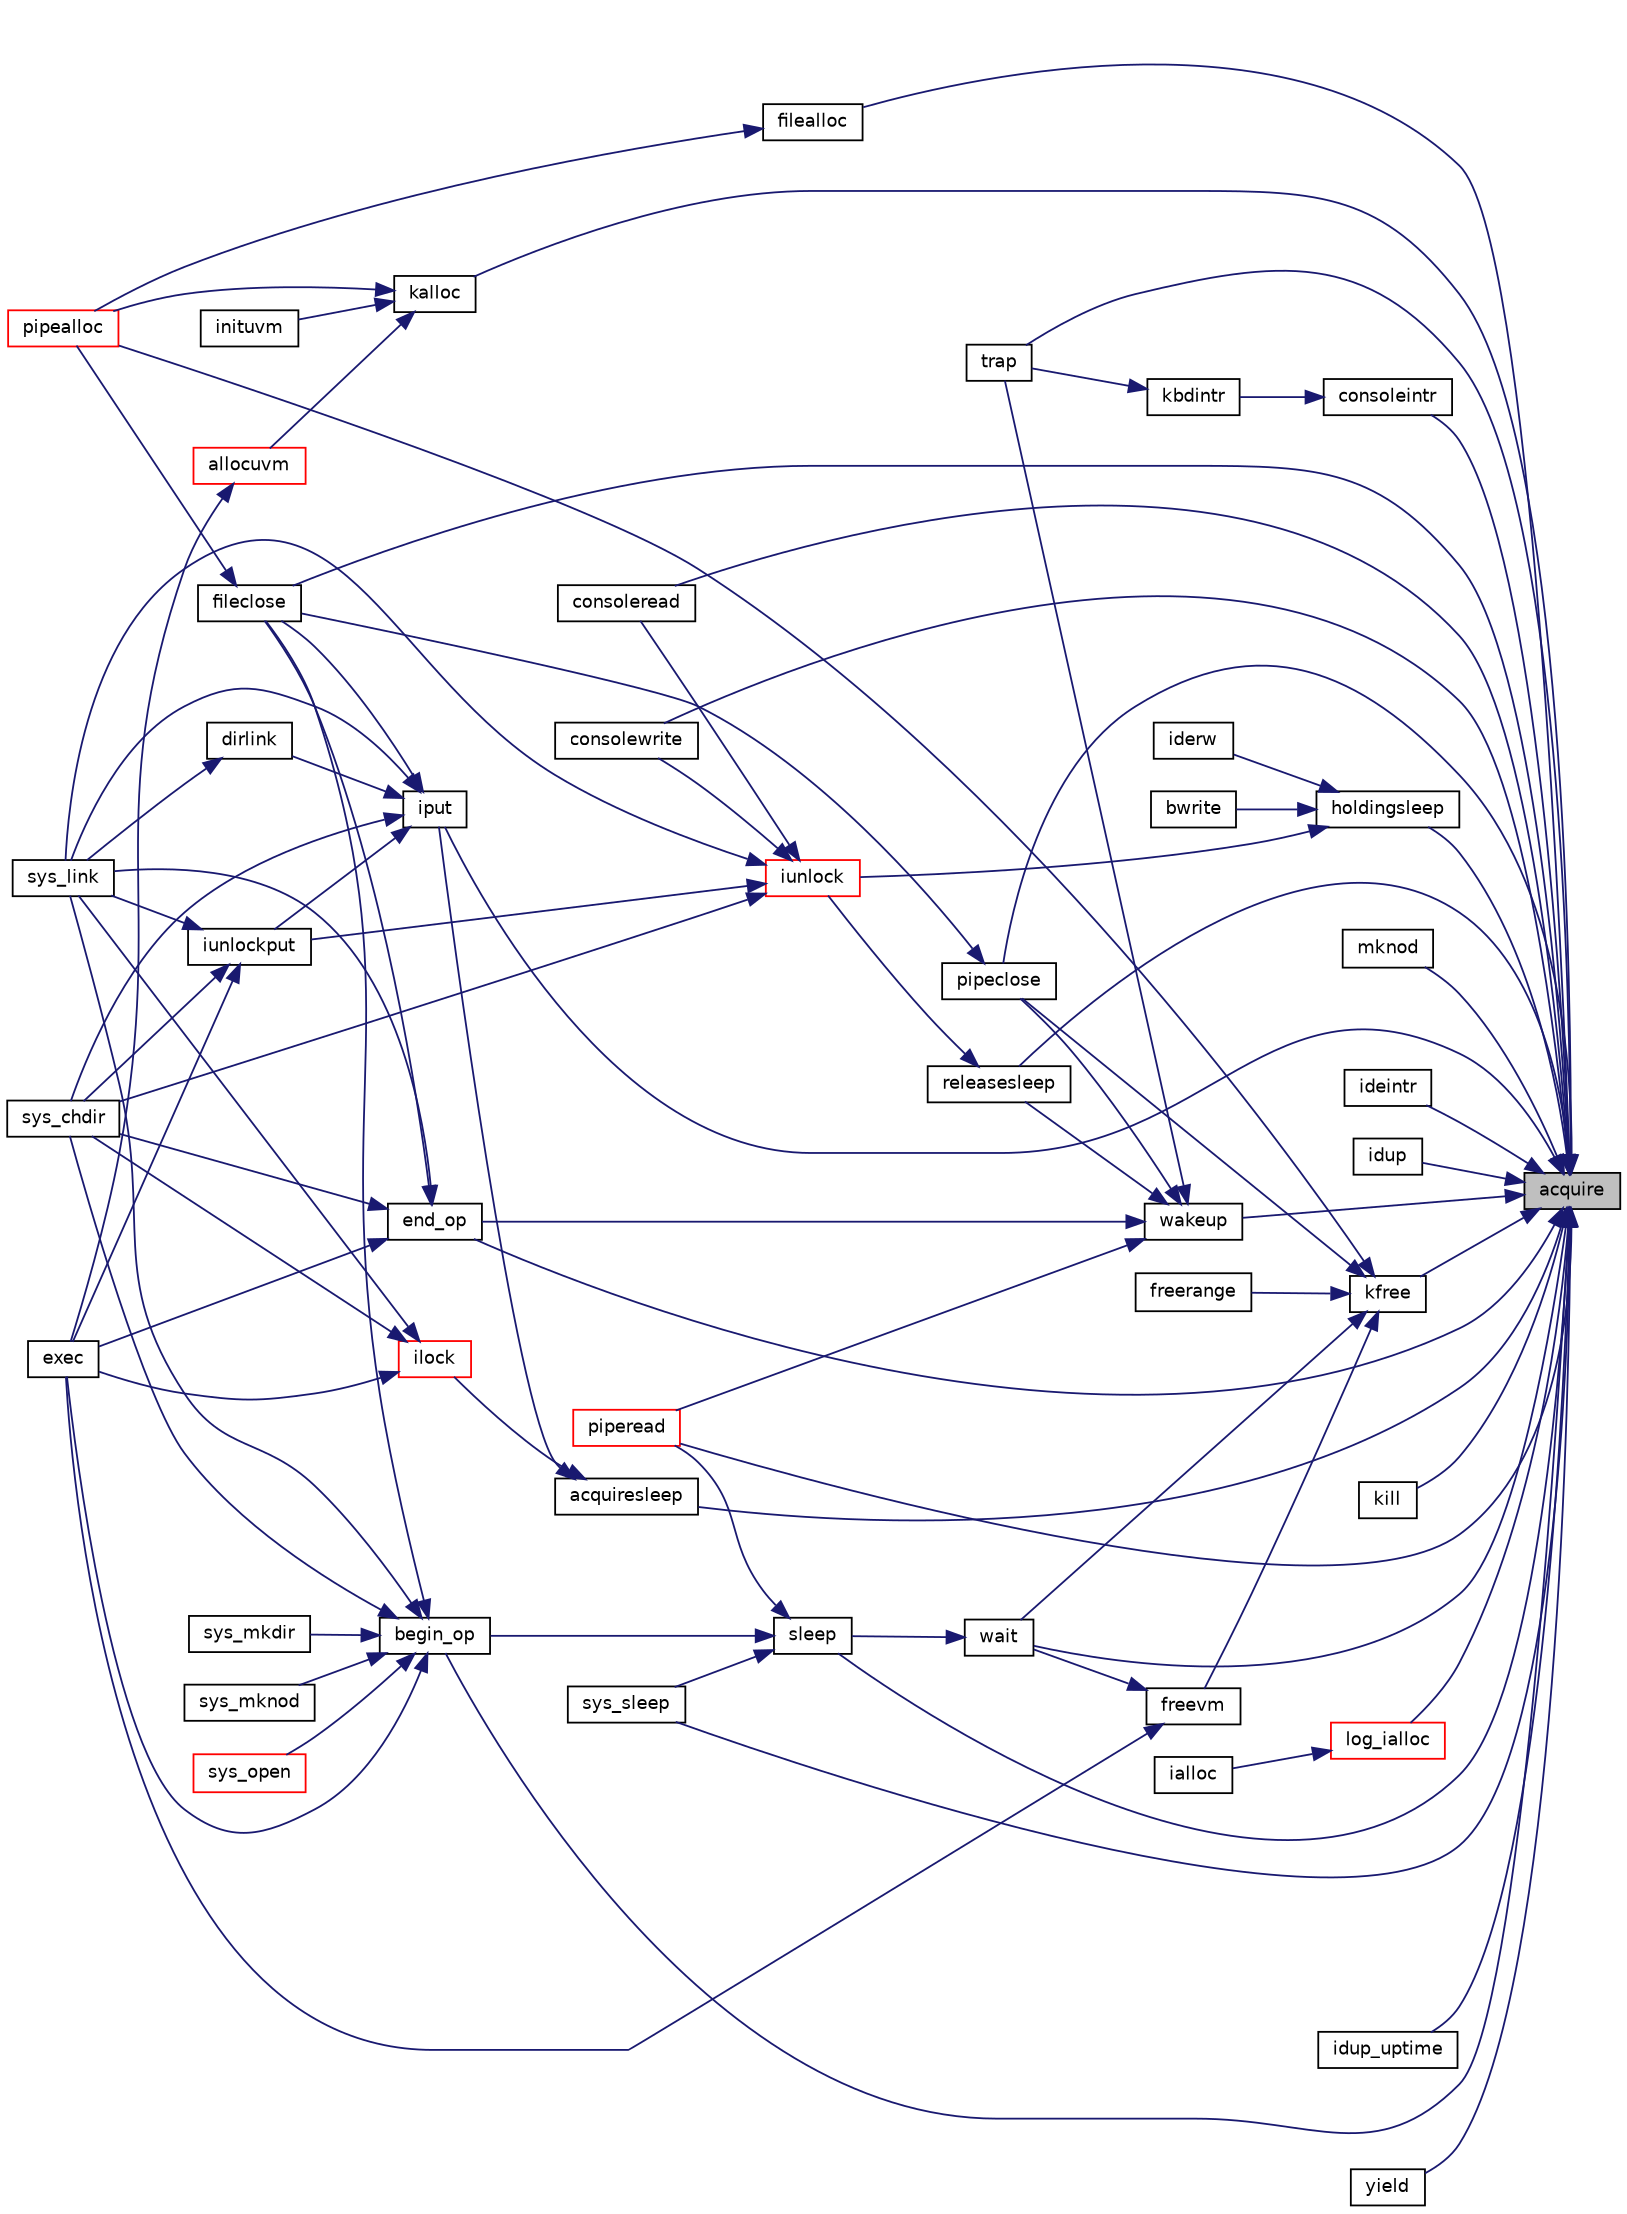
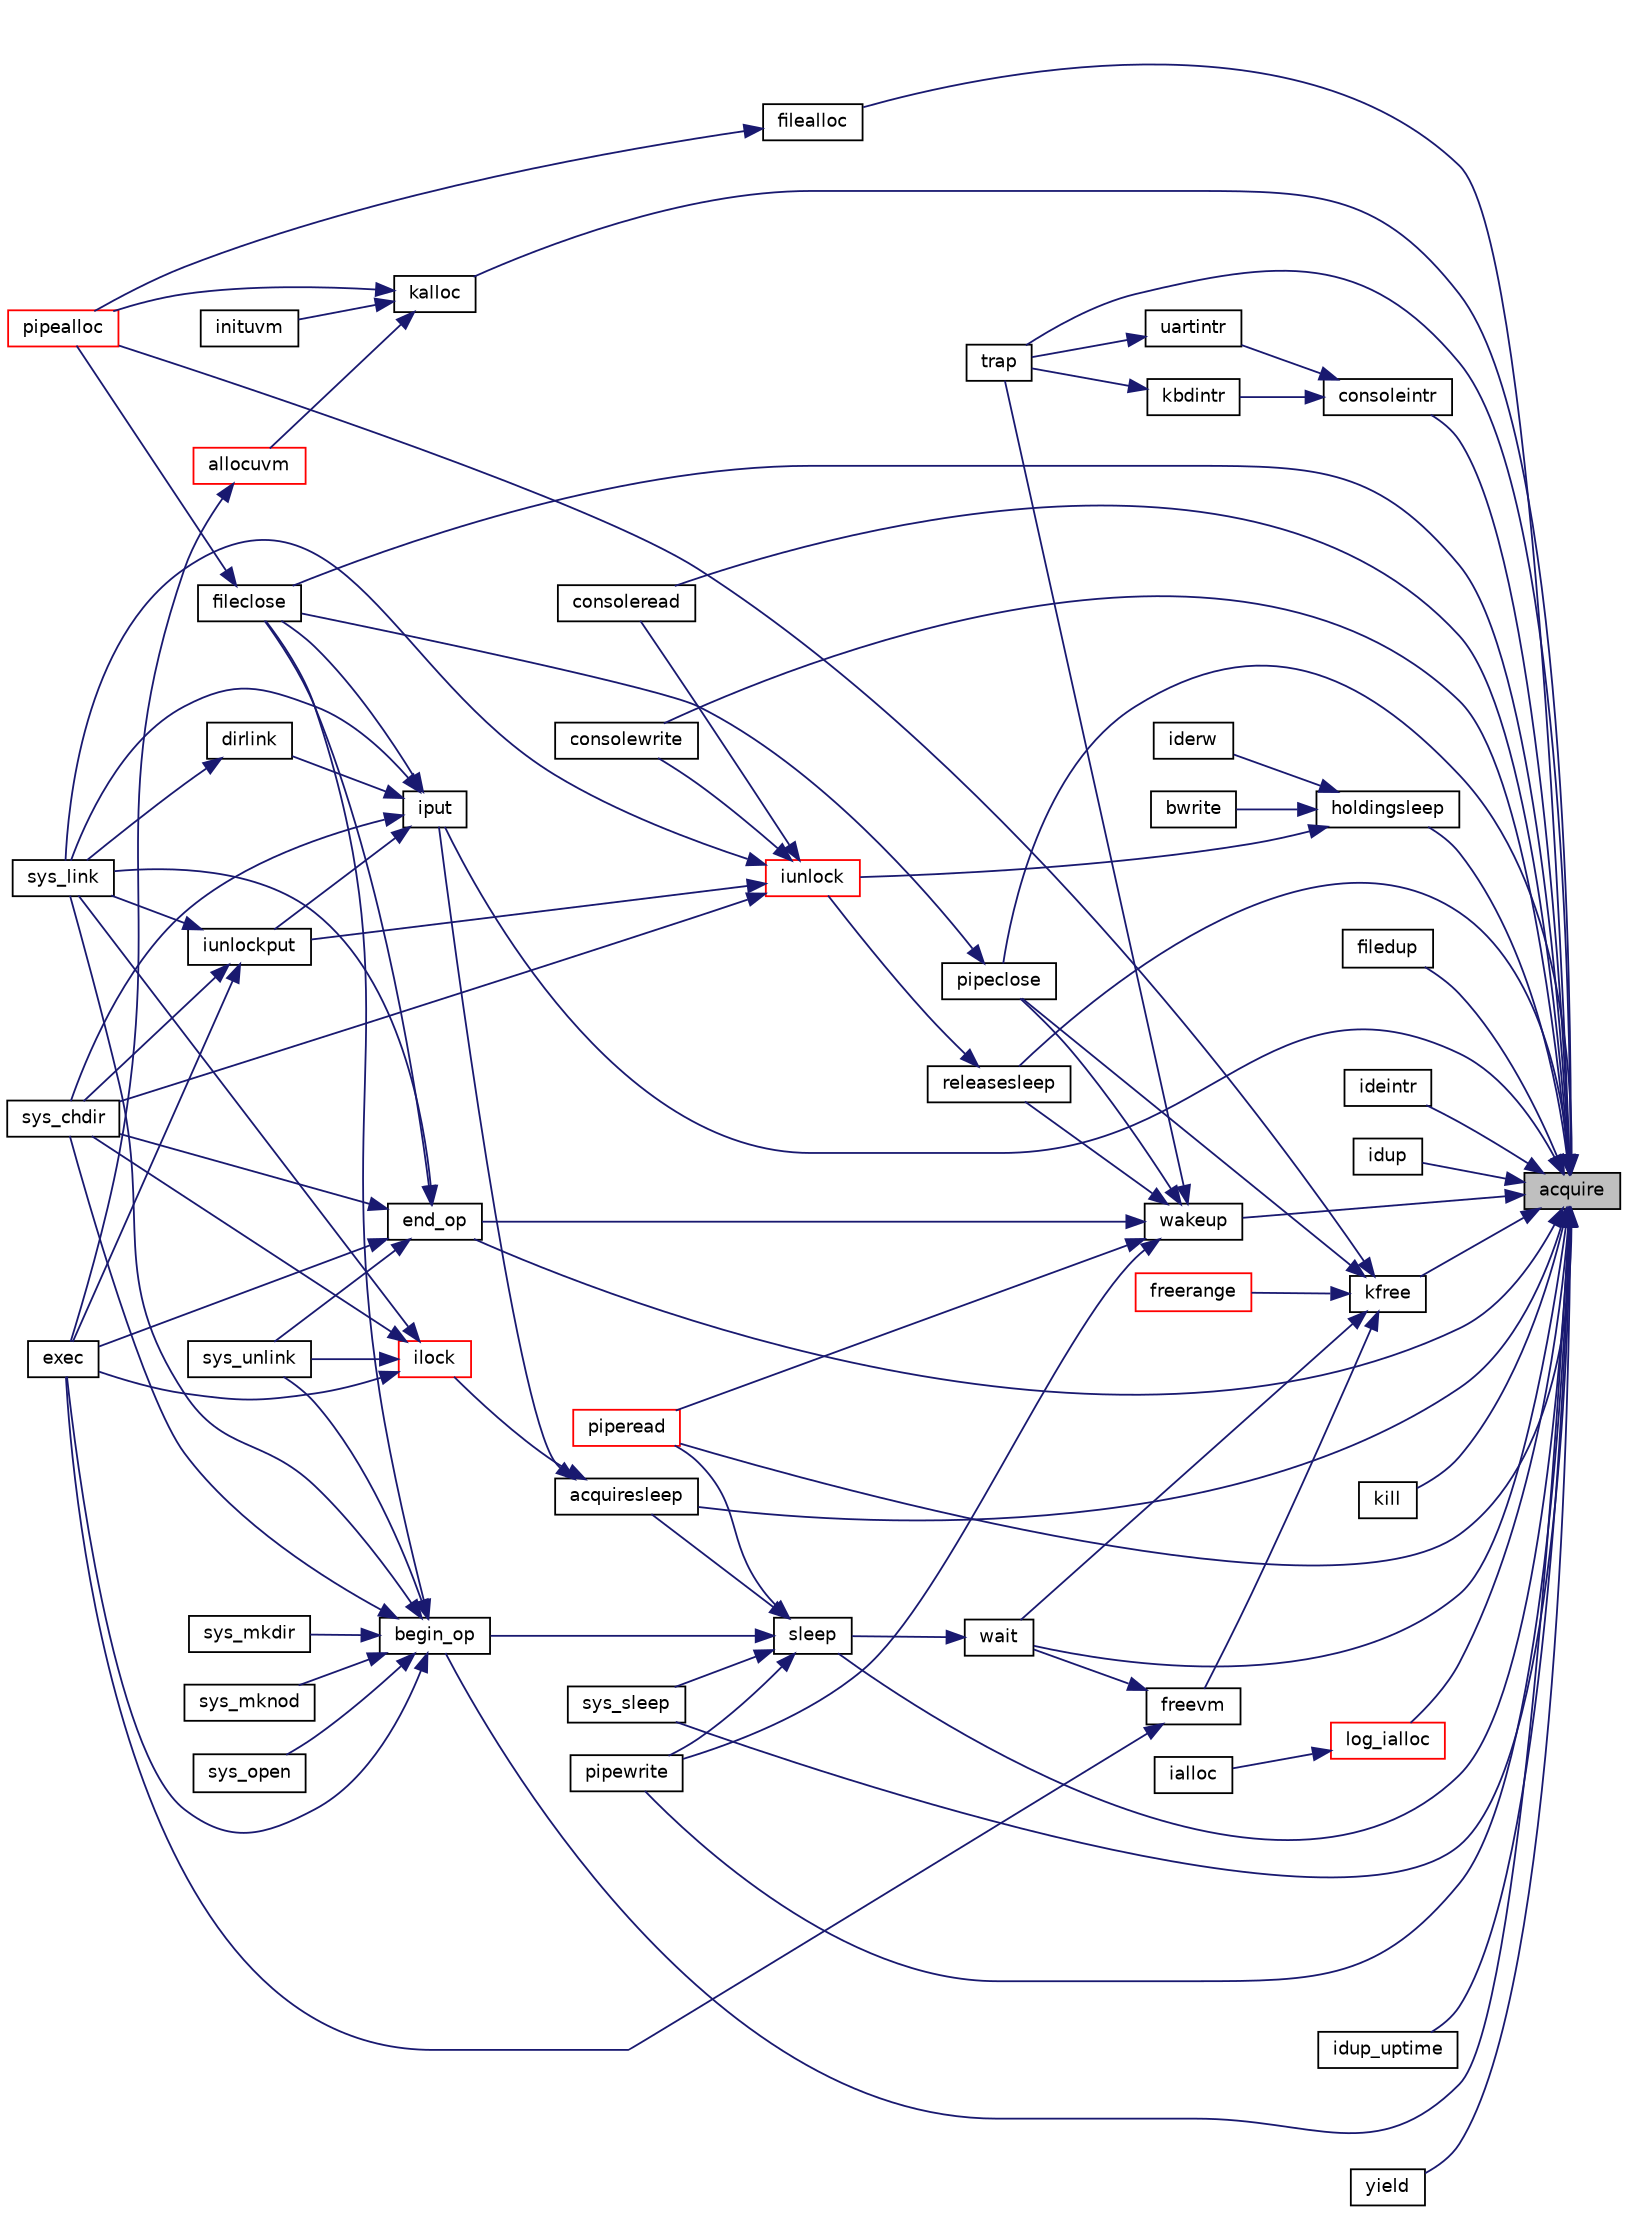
node "uartintr": added
node "mknod": label "mknod" -> "filedup"
node "freerange": color black -> red
node "sys_unlink": added
edge "acquiresleep" -> "sleep": added
node "sys_open": color red -> black
node "pipewrite": added
